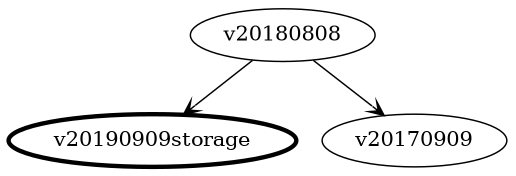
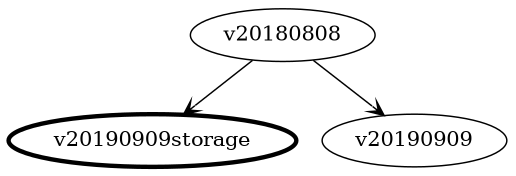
node "v20170909": label "v20170909" -> "v20190909"
